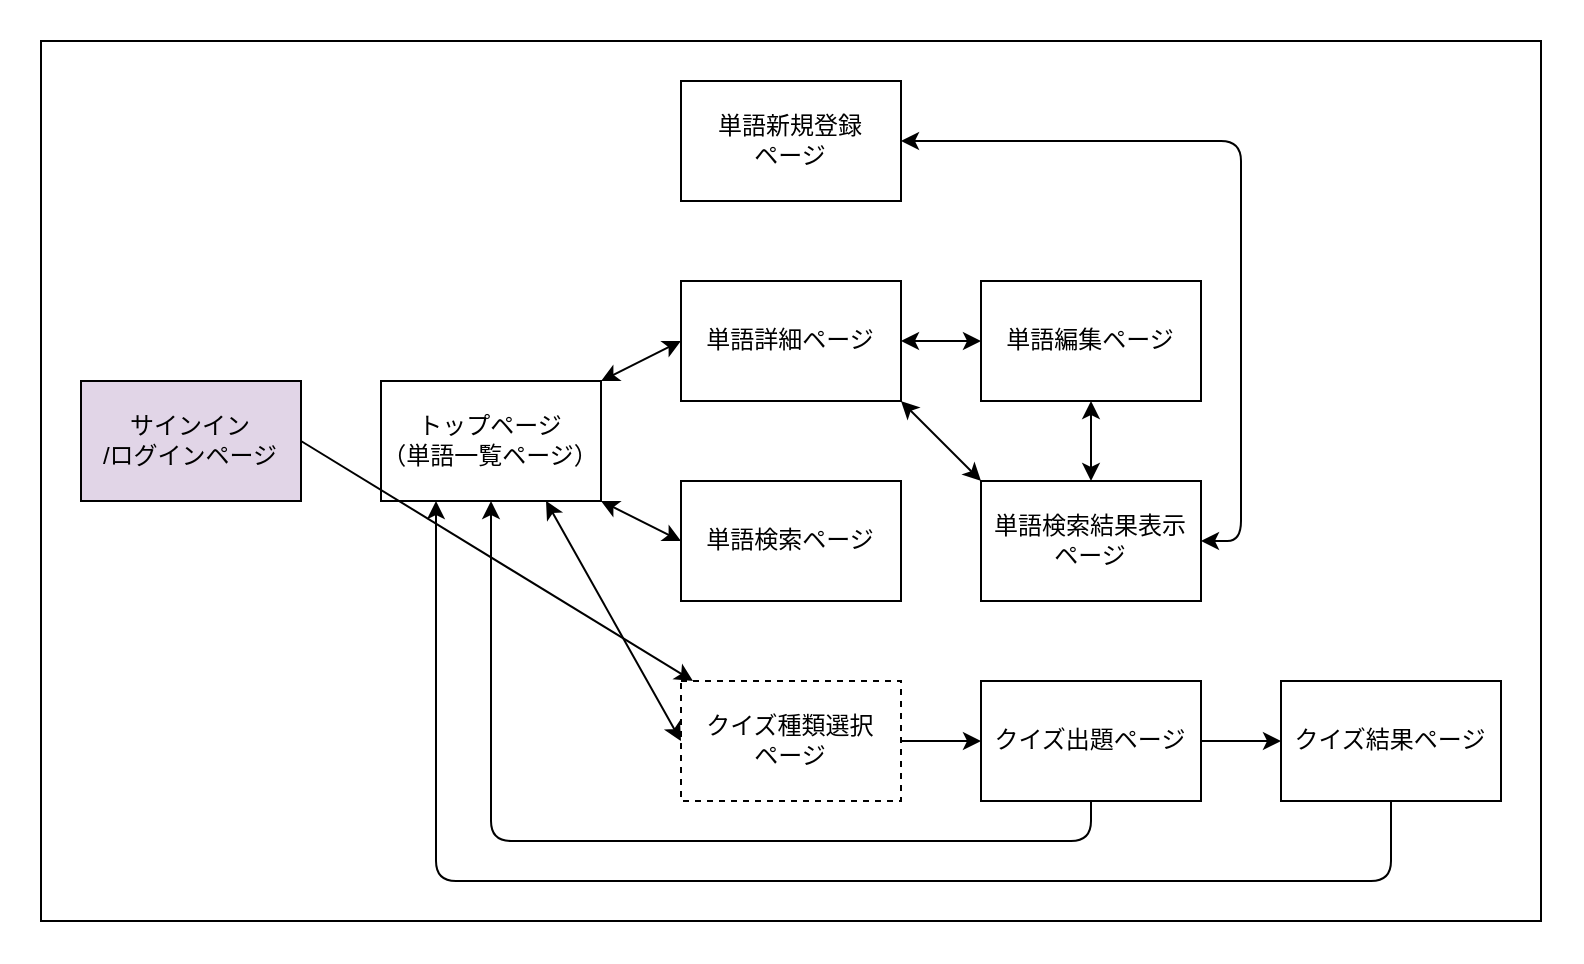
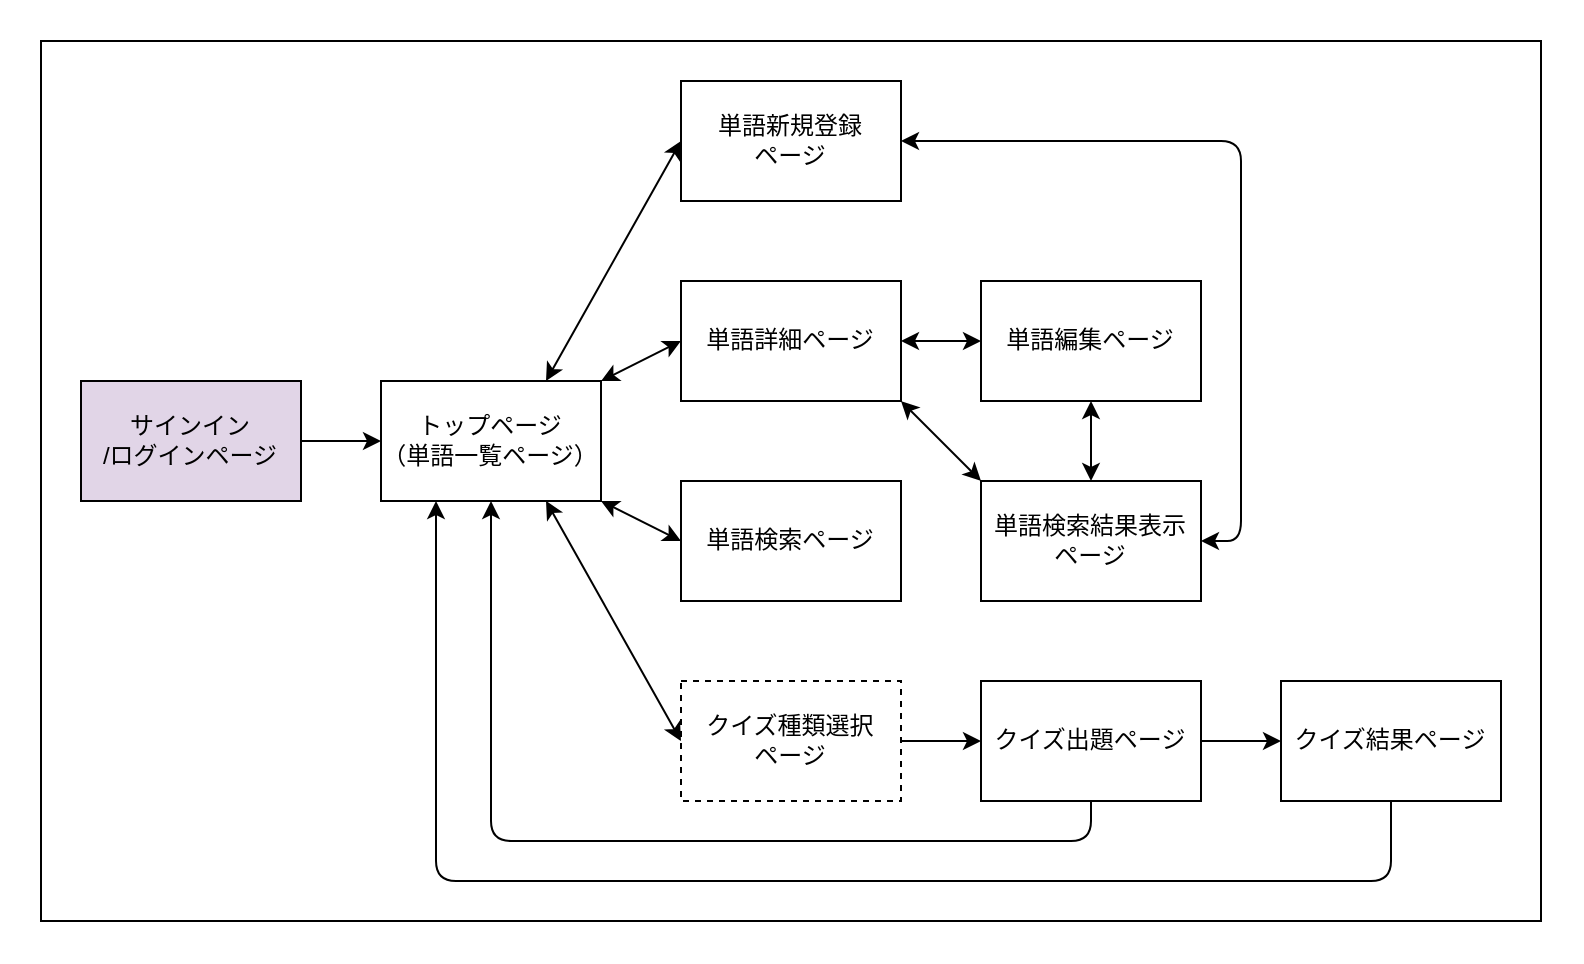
edge "単語新規登録 ページ" -- "トップページ （単語一覧ページ）": added
edge "サインイン /ログインページ" -> "クイズ種類選択 ページ": now "サインイン /ログインページ" -> "トップページ （単語一覧ページ）"
